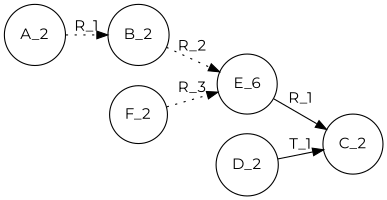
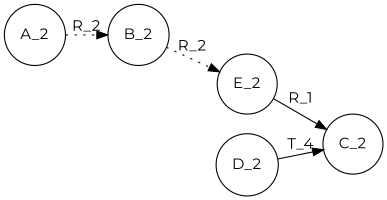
edge "A_2" -> "B_2": label "R_1" -> "R_2"
node "E_6": label "E_6" -> "E_2"
node "F_2": removed
edge "D_2" -> "C_2": label "T_1" -> "T_4"
